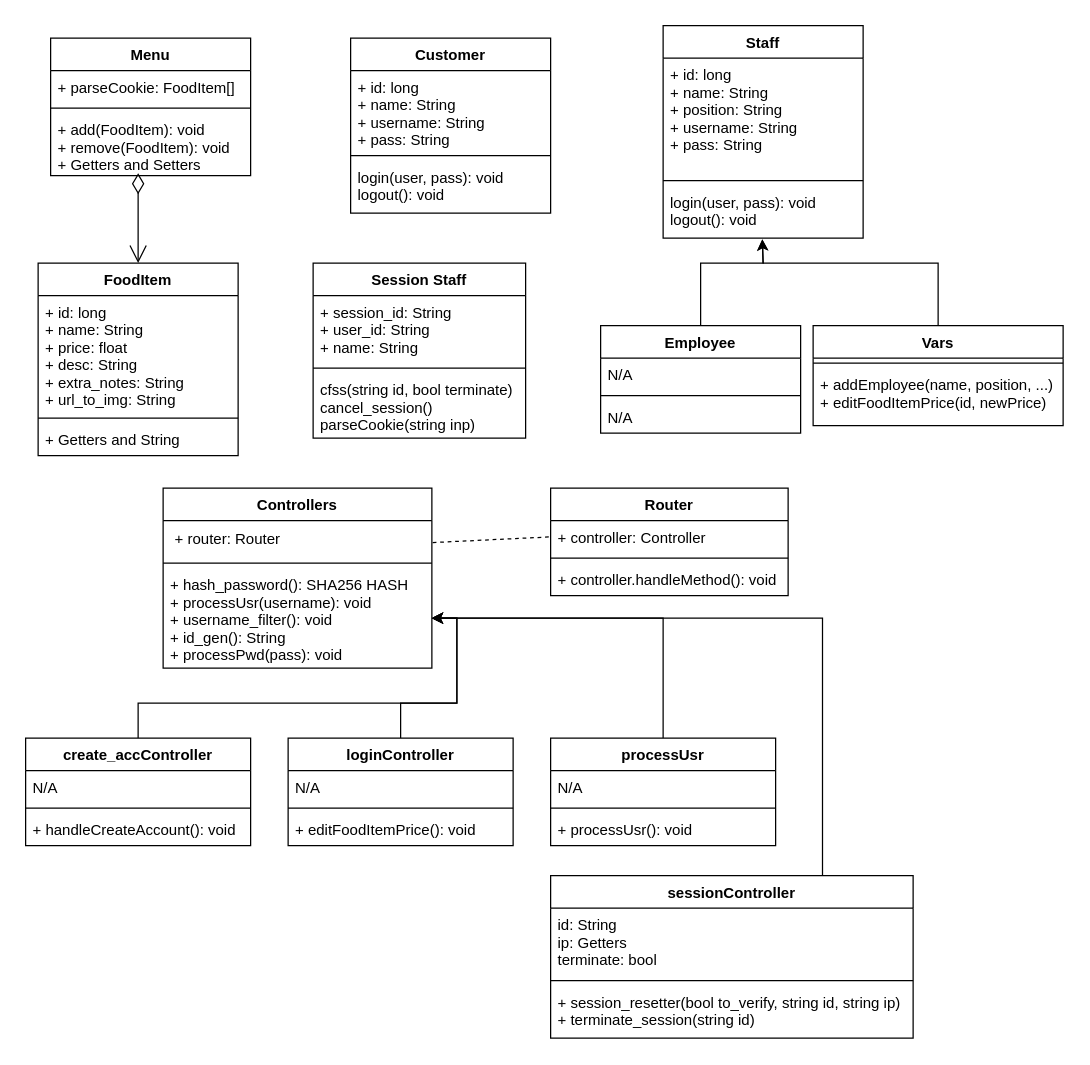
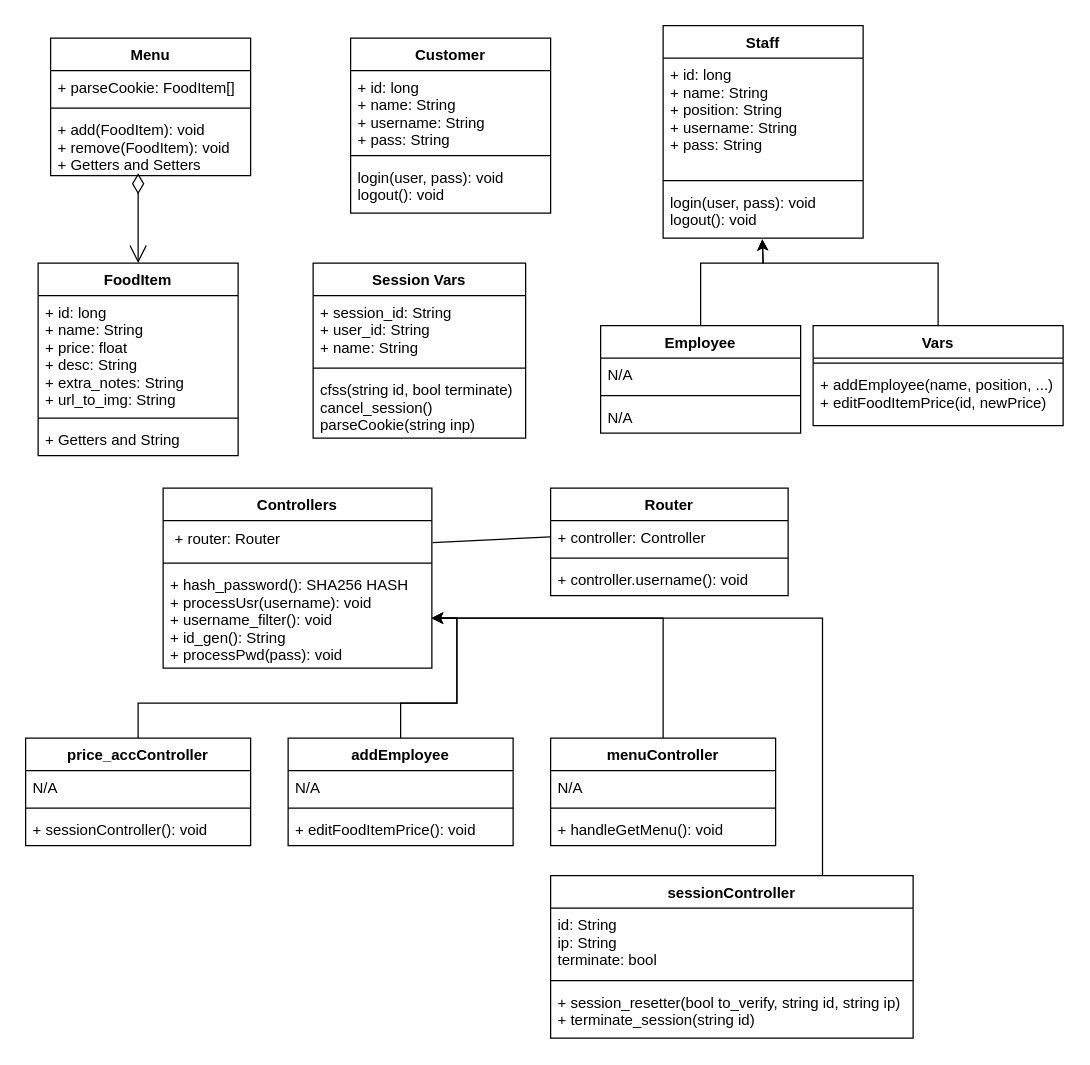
node "Session Staff": label "Session Staff" -> "Session Vars"
edge "+ controller: Controller" -- "+ router: Router": style dashed -> solid
node "+ controller.handleMethod(): void": label "+ controller.handleMethod(): void" -> "+ controller.username(): void"
node "create_accController": label "create_accController" -> "price_accController"
node "loginController": label "loginController" -> "addEmployee"
node "processUsr": label "processUsr" -> "menuController"
node "+ handleCreateAccount(): void": label "+ handleCreateAccount(): void" -> "+ sessionController(): void"
node "+ processUsr(): void": label "+ processUsr(): void" -> "+ handleGetMenu(): void"
node "id: String ip: Getters terminate: bool": label "id: String ip: Getters terminate: bool" -> "id: String ip: String terminate: bool"
